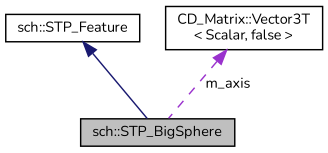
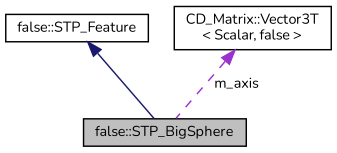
node "sch::STP_Feature": label "sch::STP_Feature" -> "false::STP_Feature"
node "sch::STP_BigSphere": label "sch::STP_BigSphere" -> "false::STP_BigSphere"
